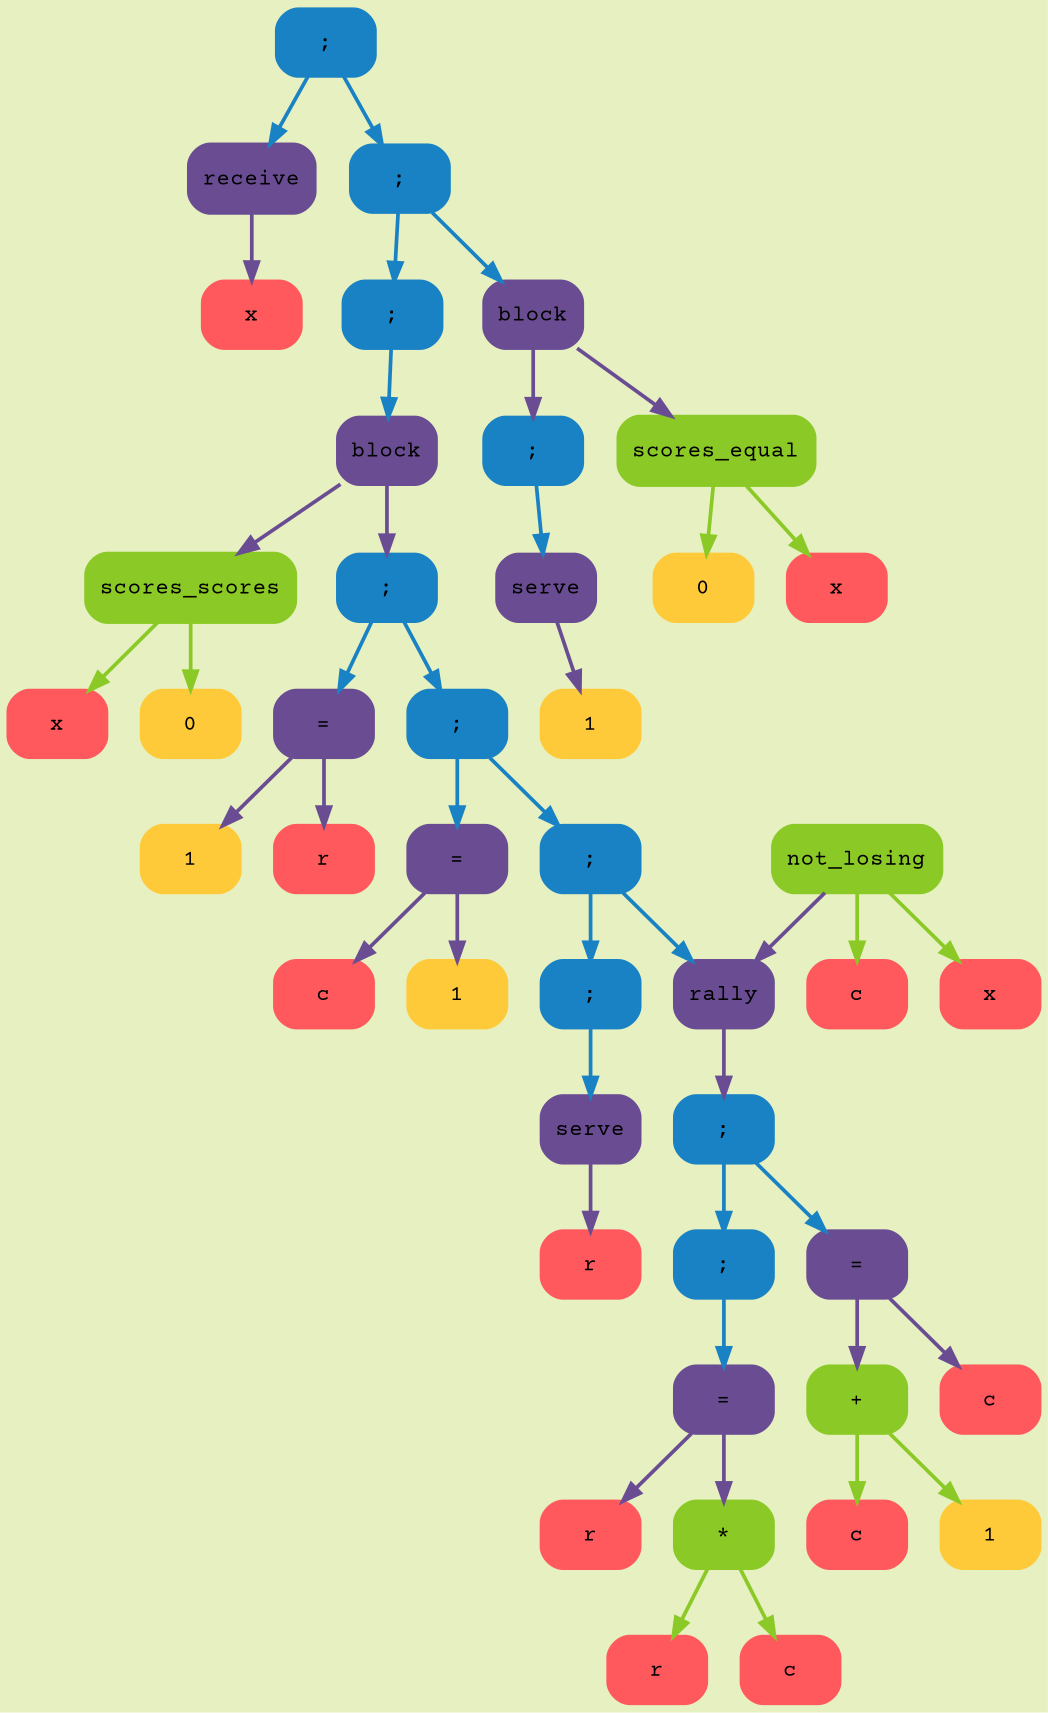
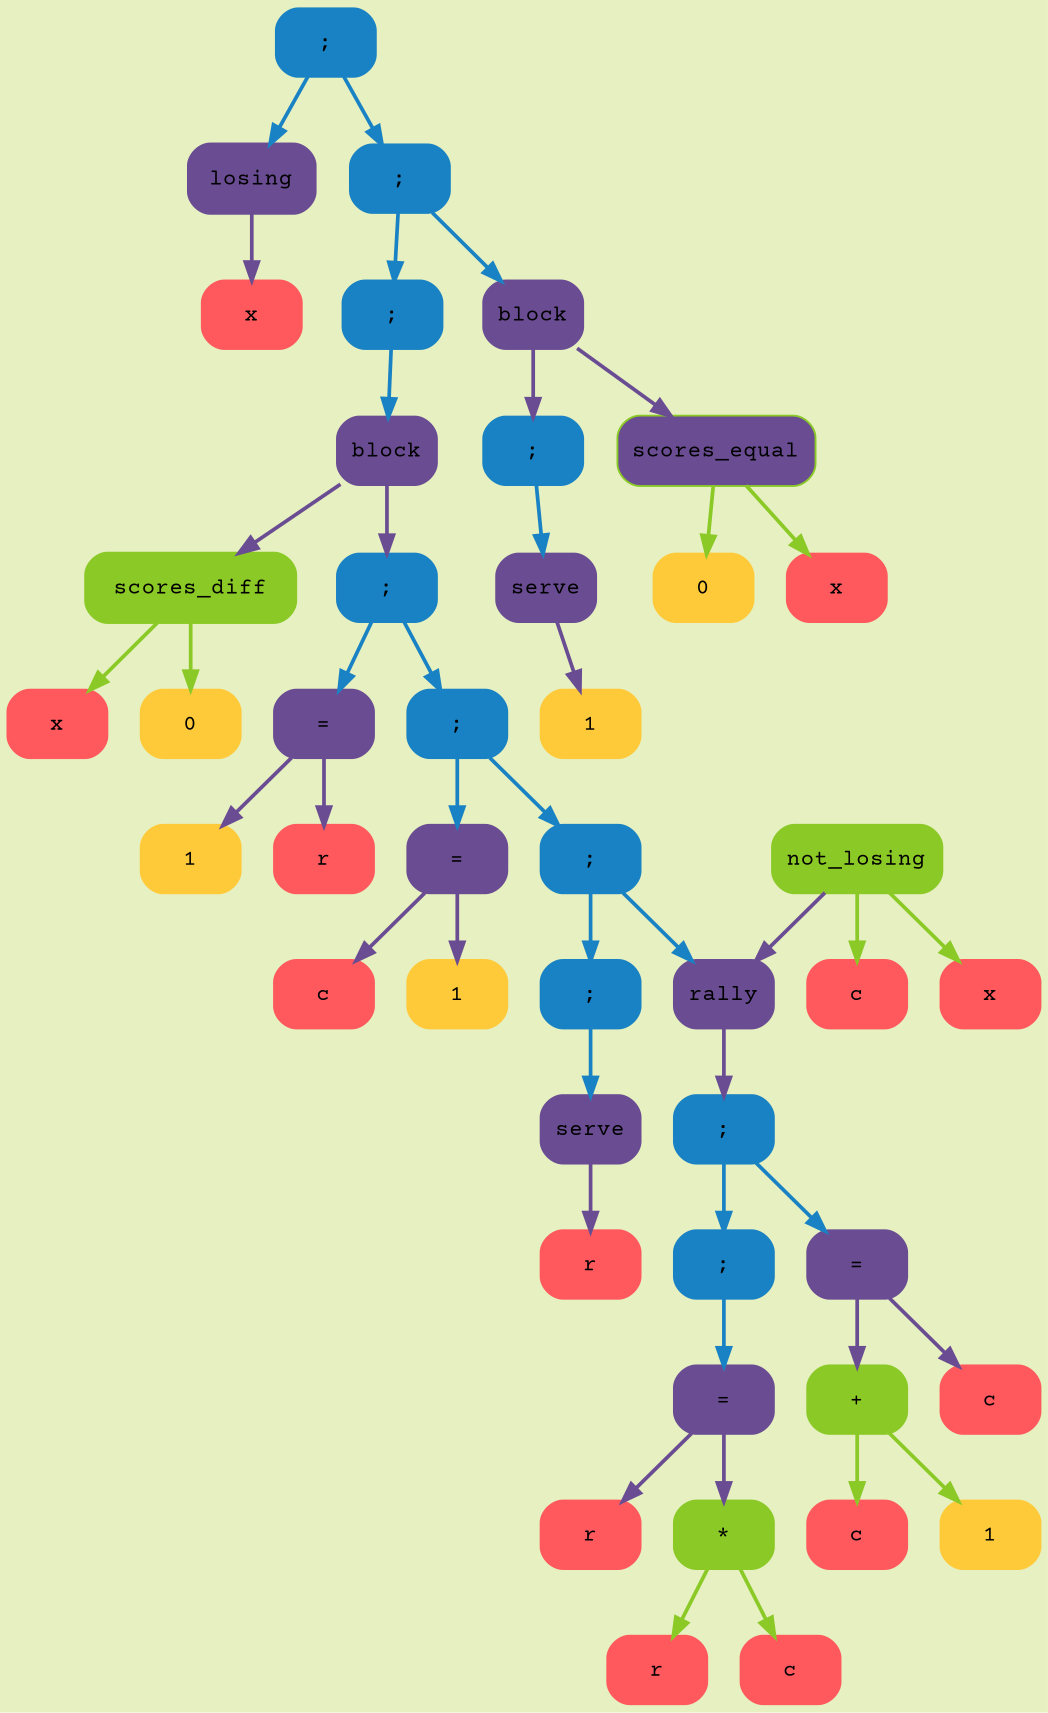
node "receive": label "receive" -> "losing"
node "scores_equal": fillcolor #8ac926 -> #6a4c93
node "scores_scores": label "scores_scores" -> "scores_diff"
